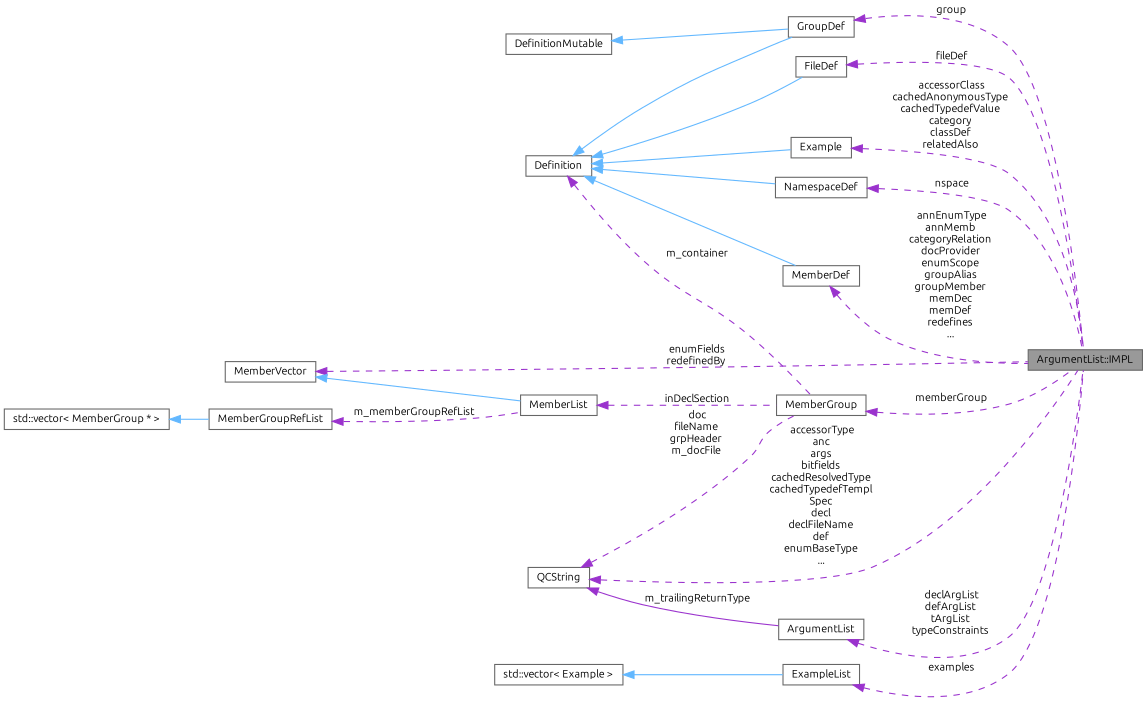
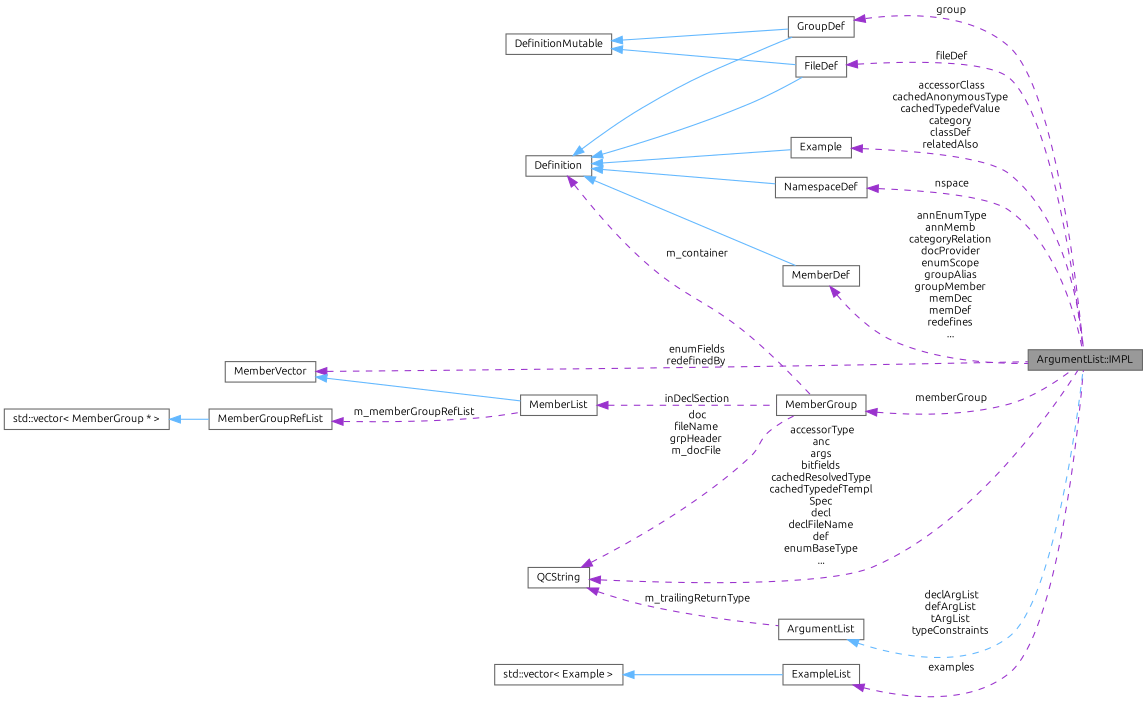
edge "FileDef" -> "DefinitionMutable": added
edge "ArgumentList::IMPL" -> "ArgumentList": color darkorchid3 -> steelblue1
edge "ArgumentList" -> "QCString": style solid -> dashed
